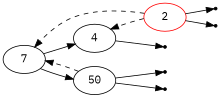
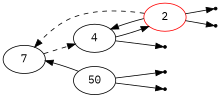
edge "2" -> "4": style dashed -> solid
edge "4" -> "2": added
edge "7" -> "4": style solid -> dashed
edge "50" -> "7": style dashed -> solid
edge "7" -> "50": removed
